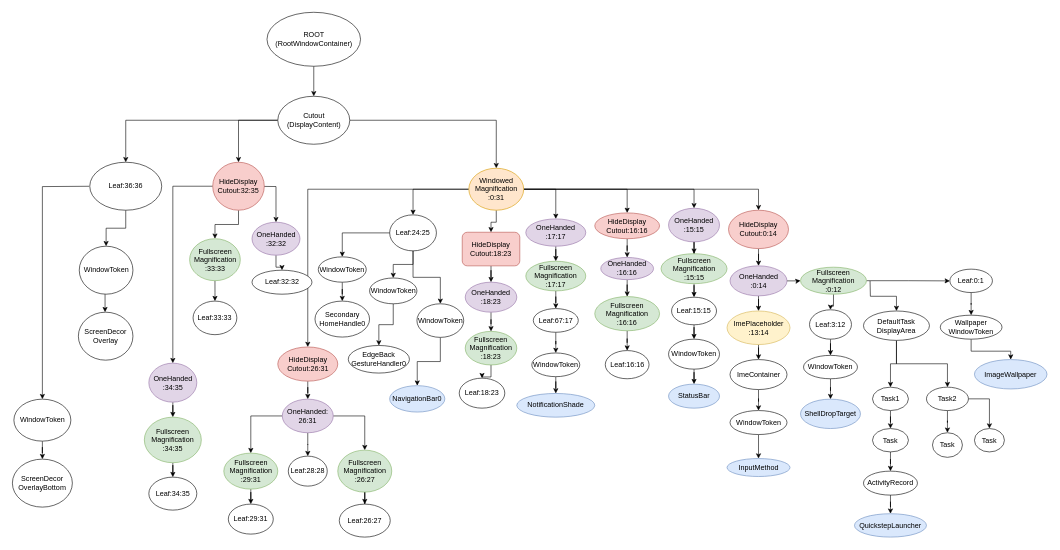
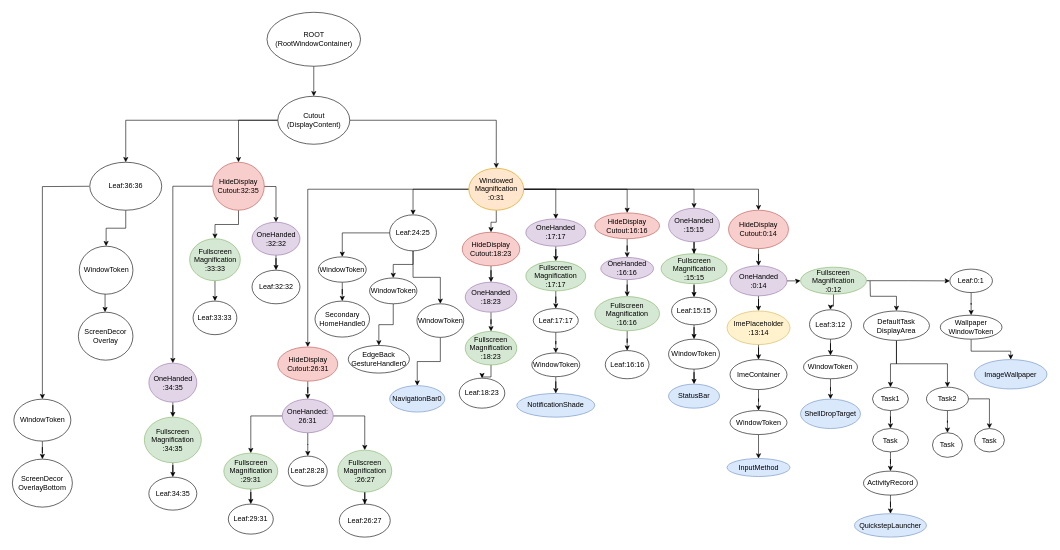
node "HideDisplay Cutout:18:23": shape rounded rectangle -> ellipse
node "Leaf:32:32": size 60x24 -> 48x34
node "Leaf:67:17": label "Leaf:67:17" -> "Leaf:17:17"
